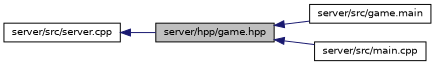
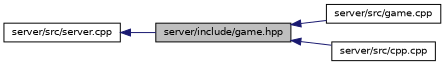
node "server/src/game.main": label "server/src/game.main" -> "server/src/game.cpp"
node "server/hpp/game.hpp": label "server/hpp/game.hpp" -> "server/include/game.hpp"
node "server/src/main.cpp": label "server/src/main.cpp" -> "server/src/cpp.cpp"
